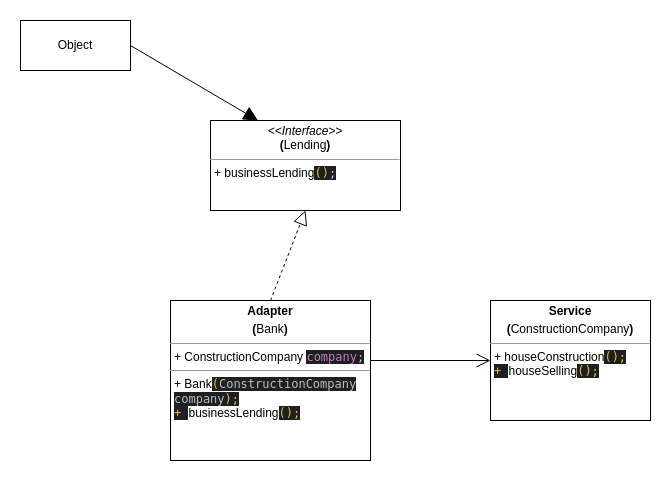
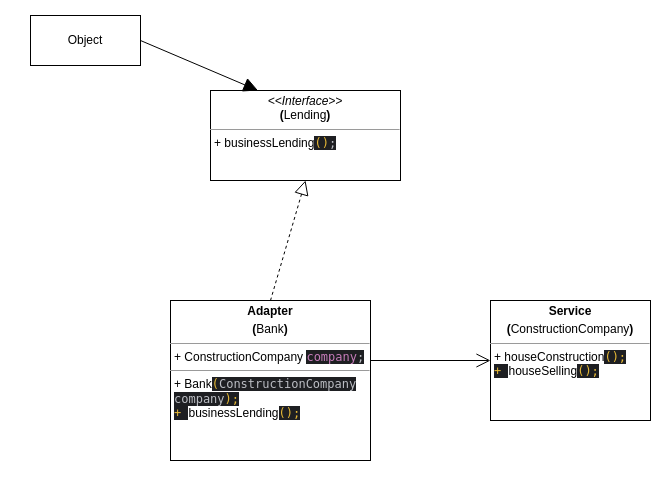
node "Object": moved (76, 46) -> (86, 41)
node "<<Interface>> (Lending) + businessLending();": moved (306, 166) -> (306, 136)
